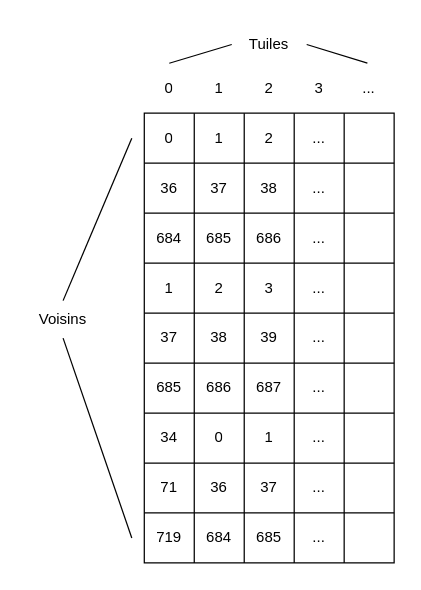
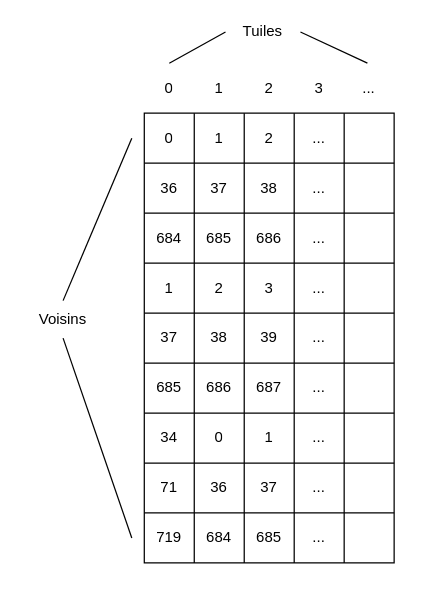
node "Tuiles": moved (269, 44) -> (263, 32)
